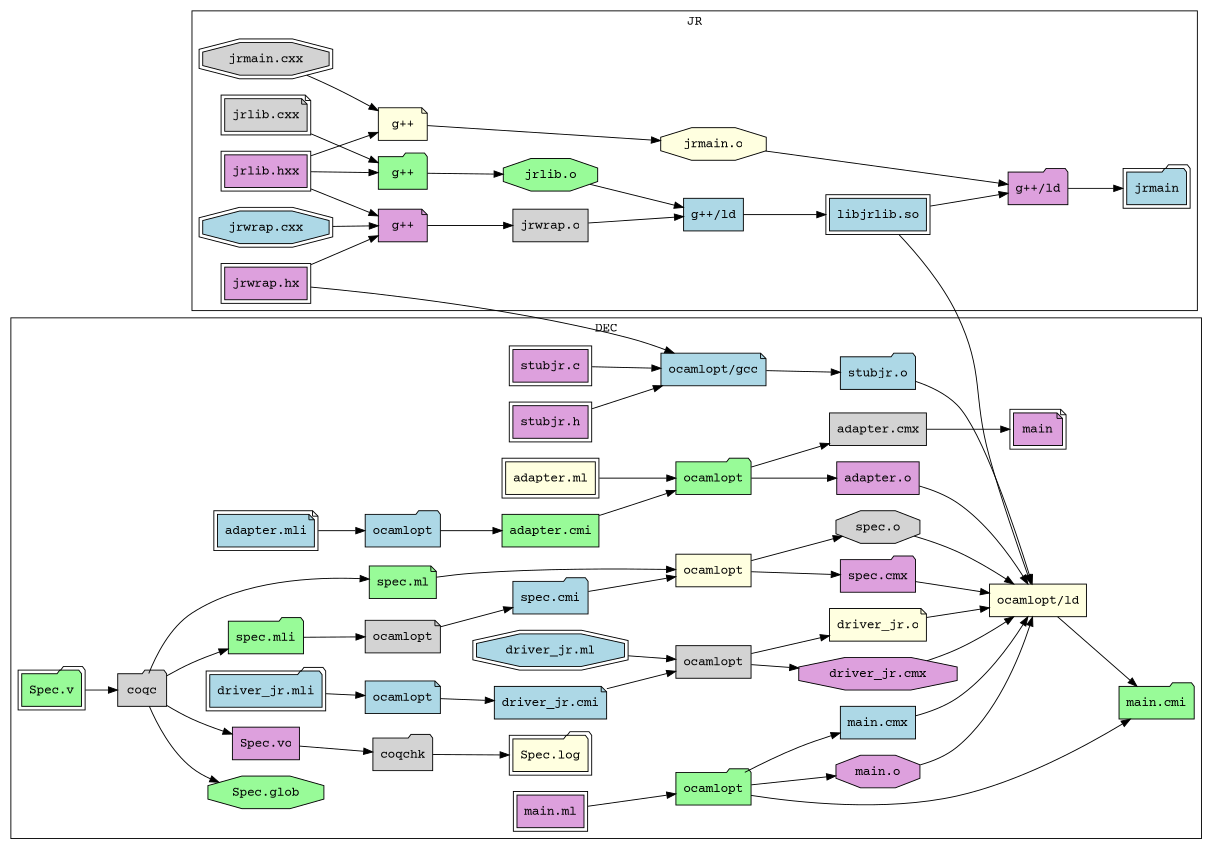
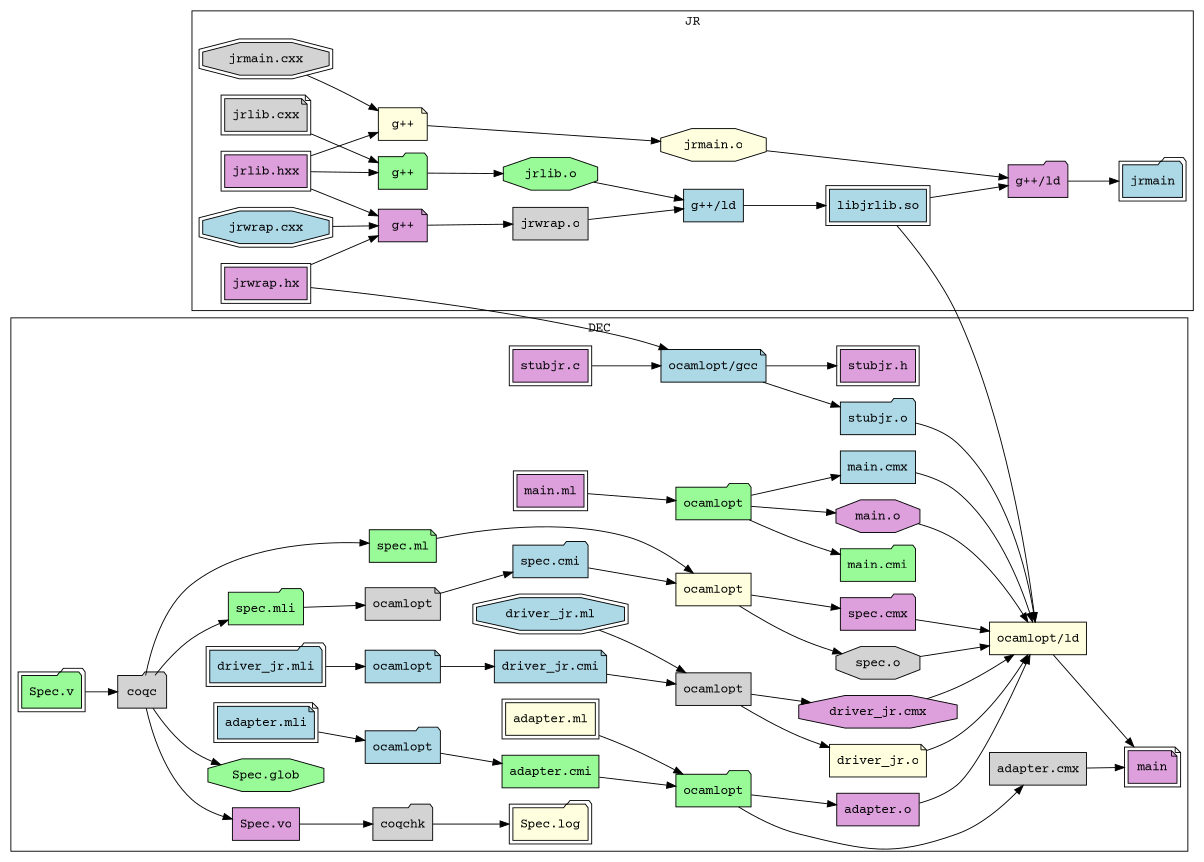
edge "stubjr.h" -> "ocamlopt/gcc": reversed
edge "ocamlopt/ld" -> "main.cmi": now "ocamlopt/ld" -> "main"
